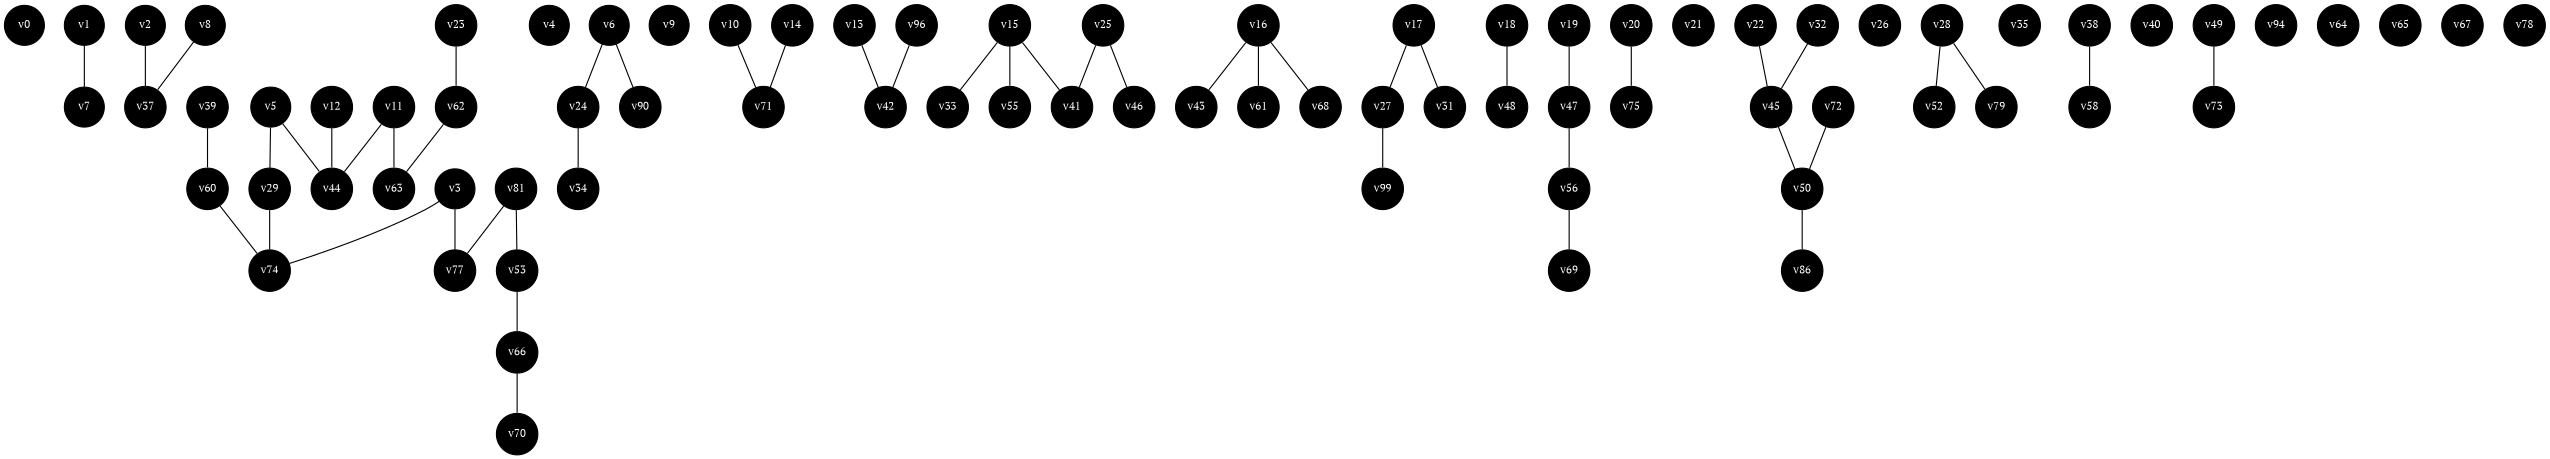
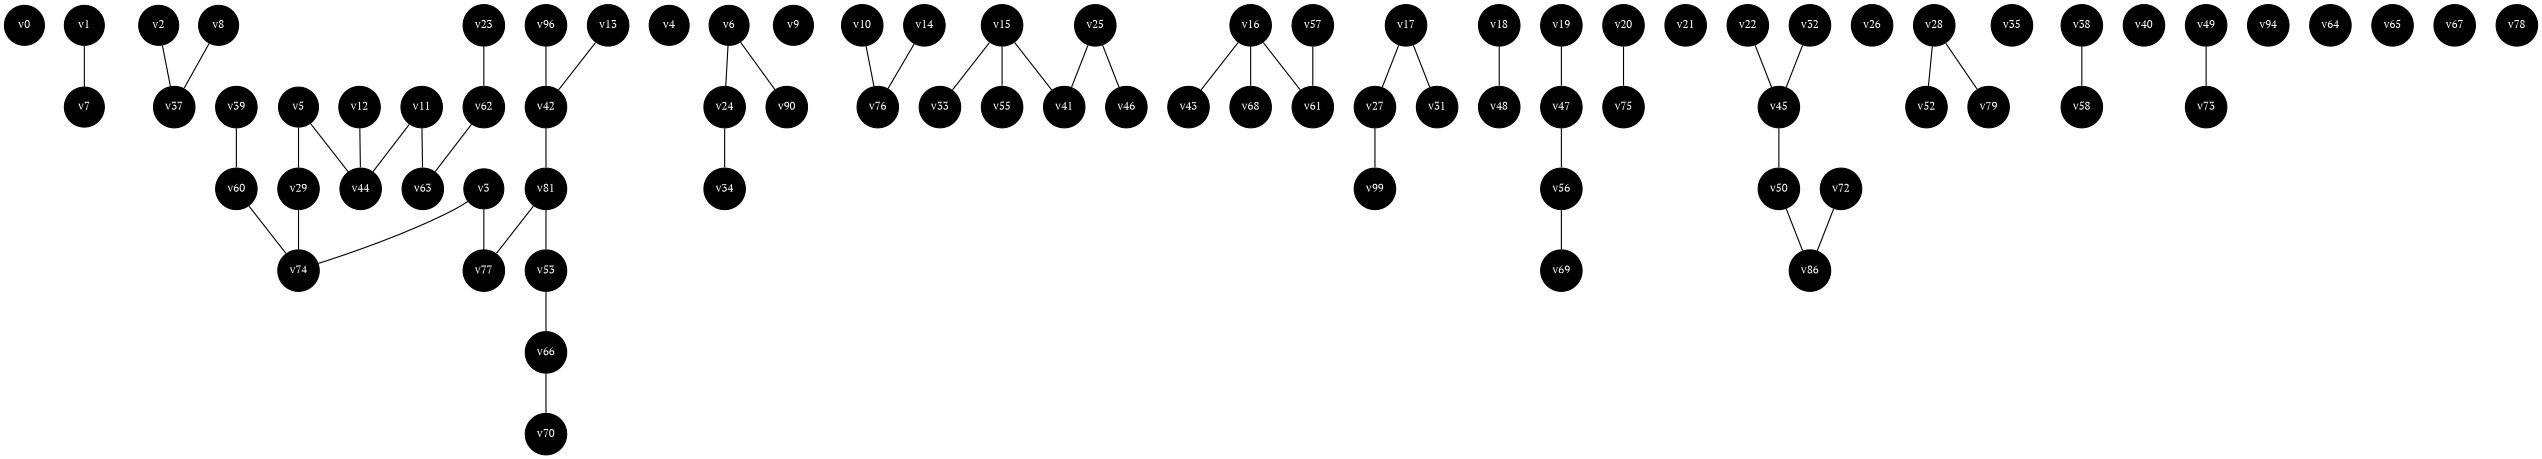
node "v57": added
node "v71": label "v71" -> "v76"
edge "v42" -- "v81": added
edge "v72" -- "v50": now "v72" -- "v86"
